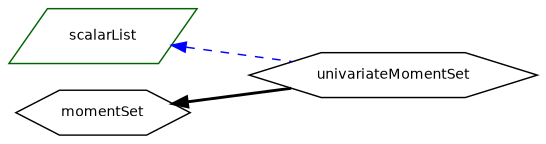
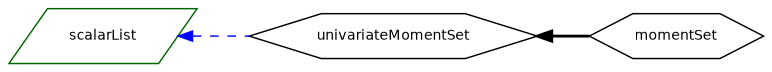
edge "univariateMomentSet" -> "momentSet": reversed
